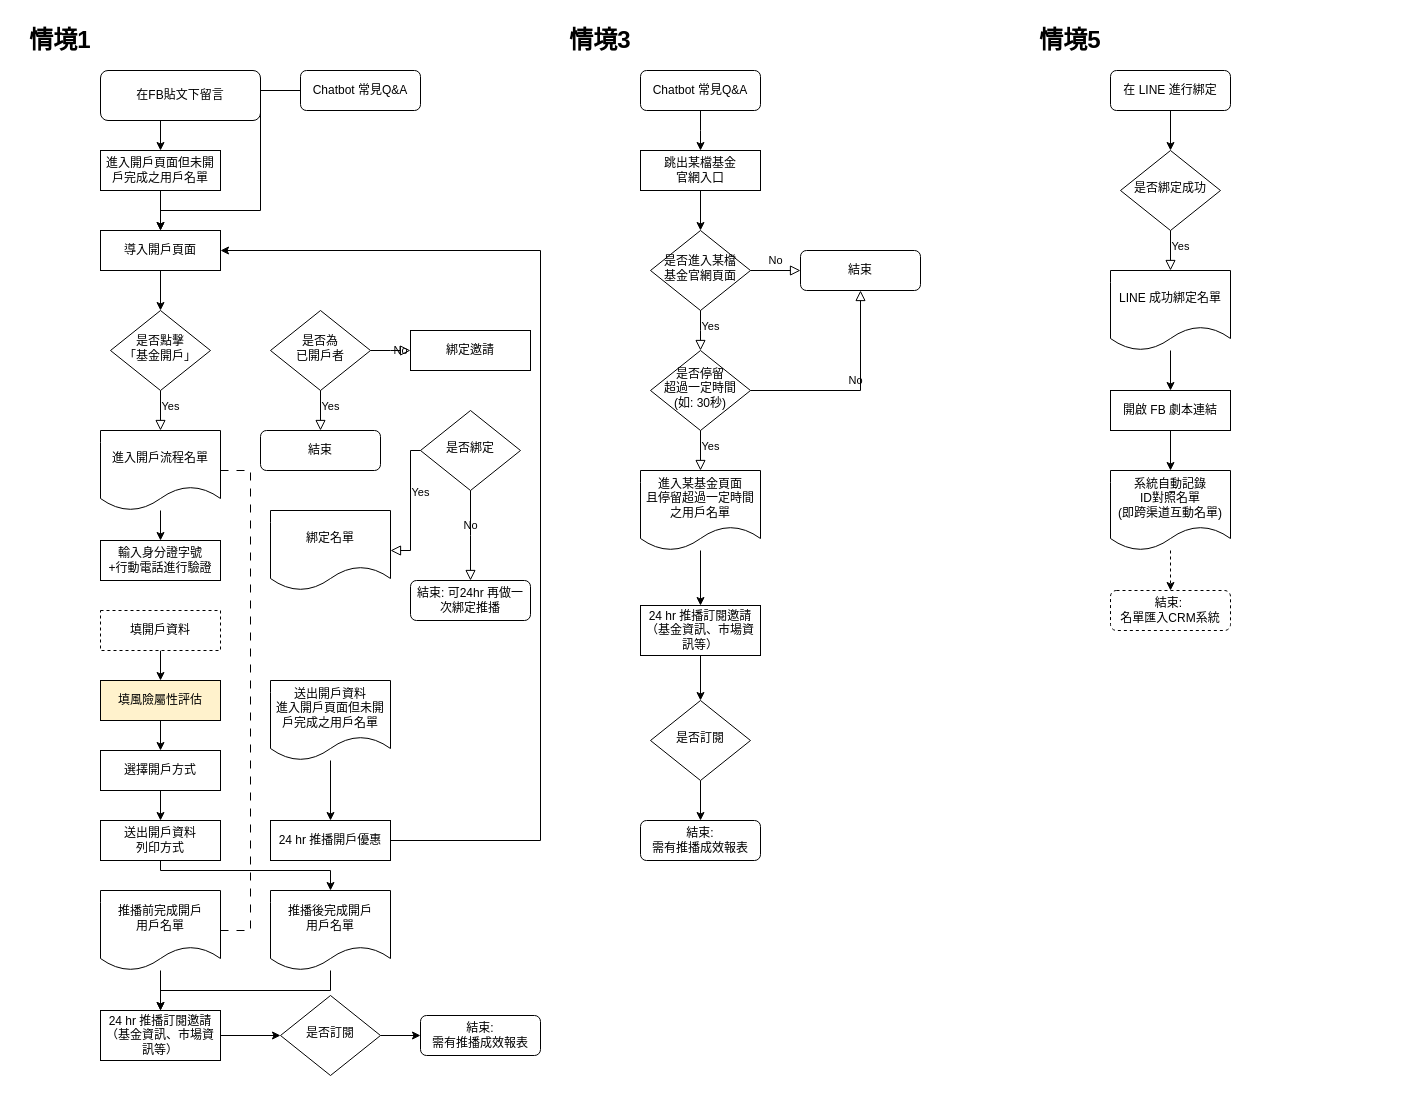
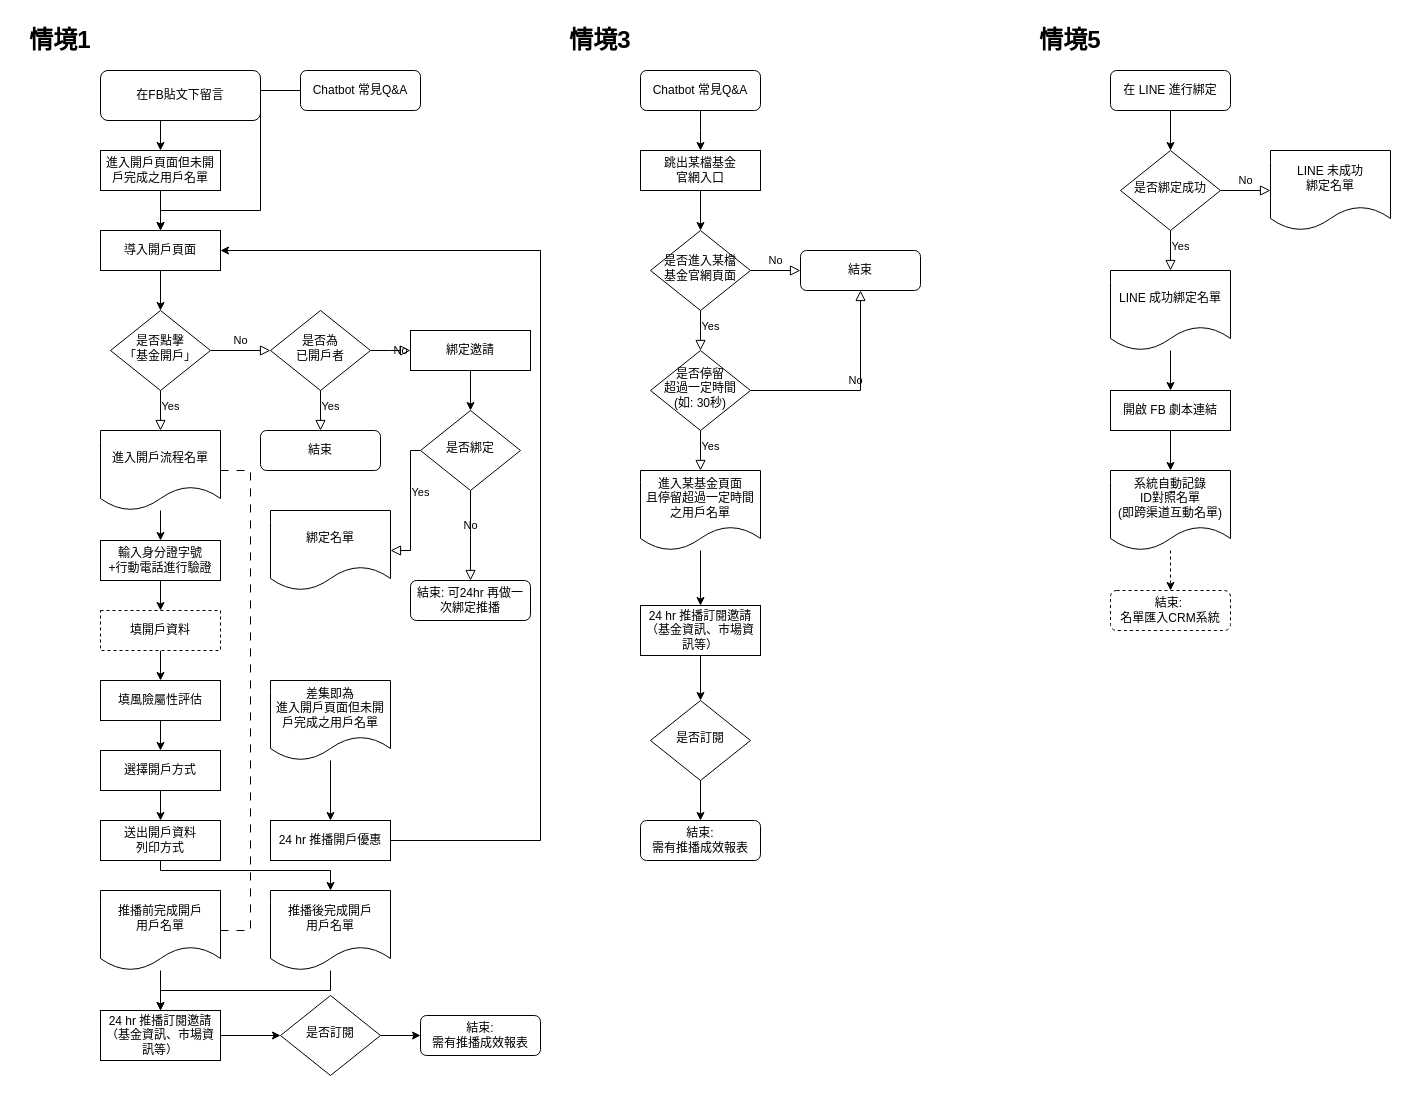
edge "是否綁定成功" -> "LINE 未成功 綁定名單": added, label "No"
node "LINE 未成功 綁定名單": added
edge "是否點擊 「基金開戶」" -> "是否為 已開戶者": added, label "No"
edge "綁定邀請" -> "是否綁定": added
edge "輸入身分證字號 +行動電話進行驗證" -> "填開戶資料": added
node "填風險屬性評估": fillcolor #fff2cc -> #ffffff
node "送出開戶資料 進入開戶頁面但未開戶完成之用戶名單": label "送出開戶資料 進入開戶頁面但未開戶完成之用戶名單" -> "差集即為 進入開戶頁面但未開戶完成之用戶名單"
